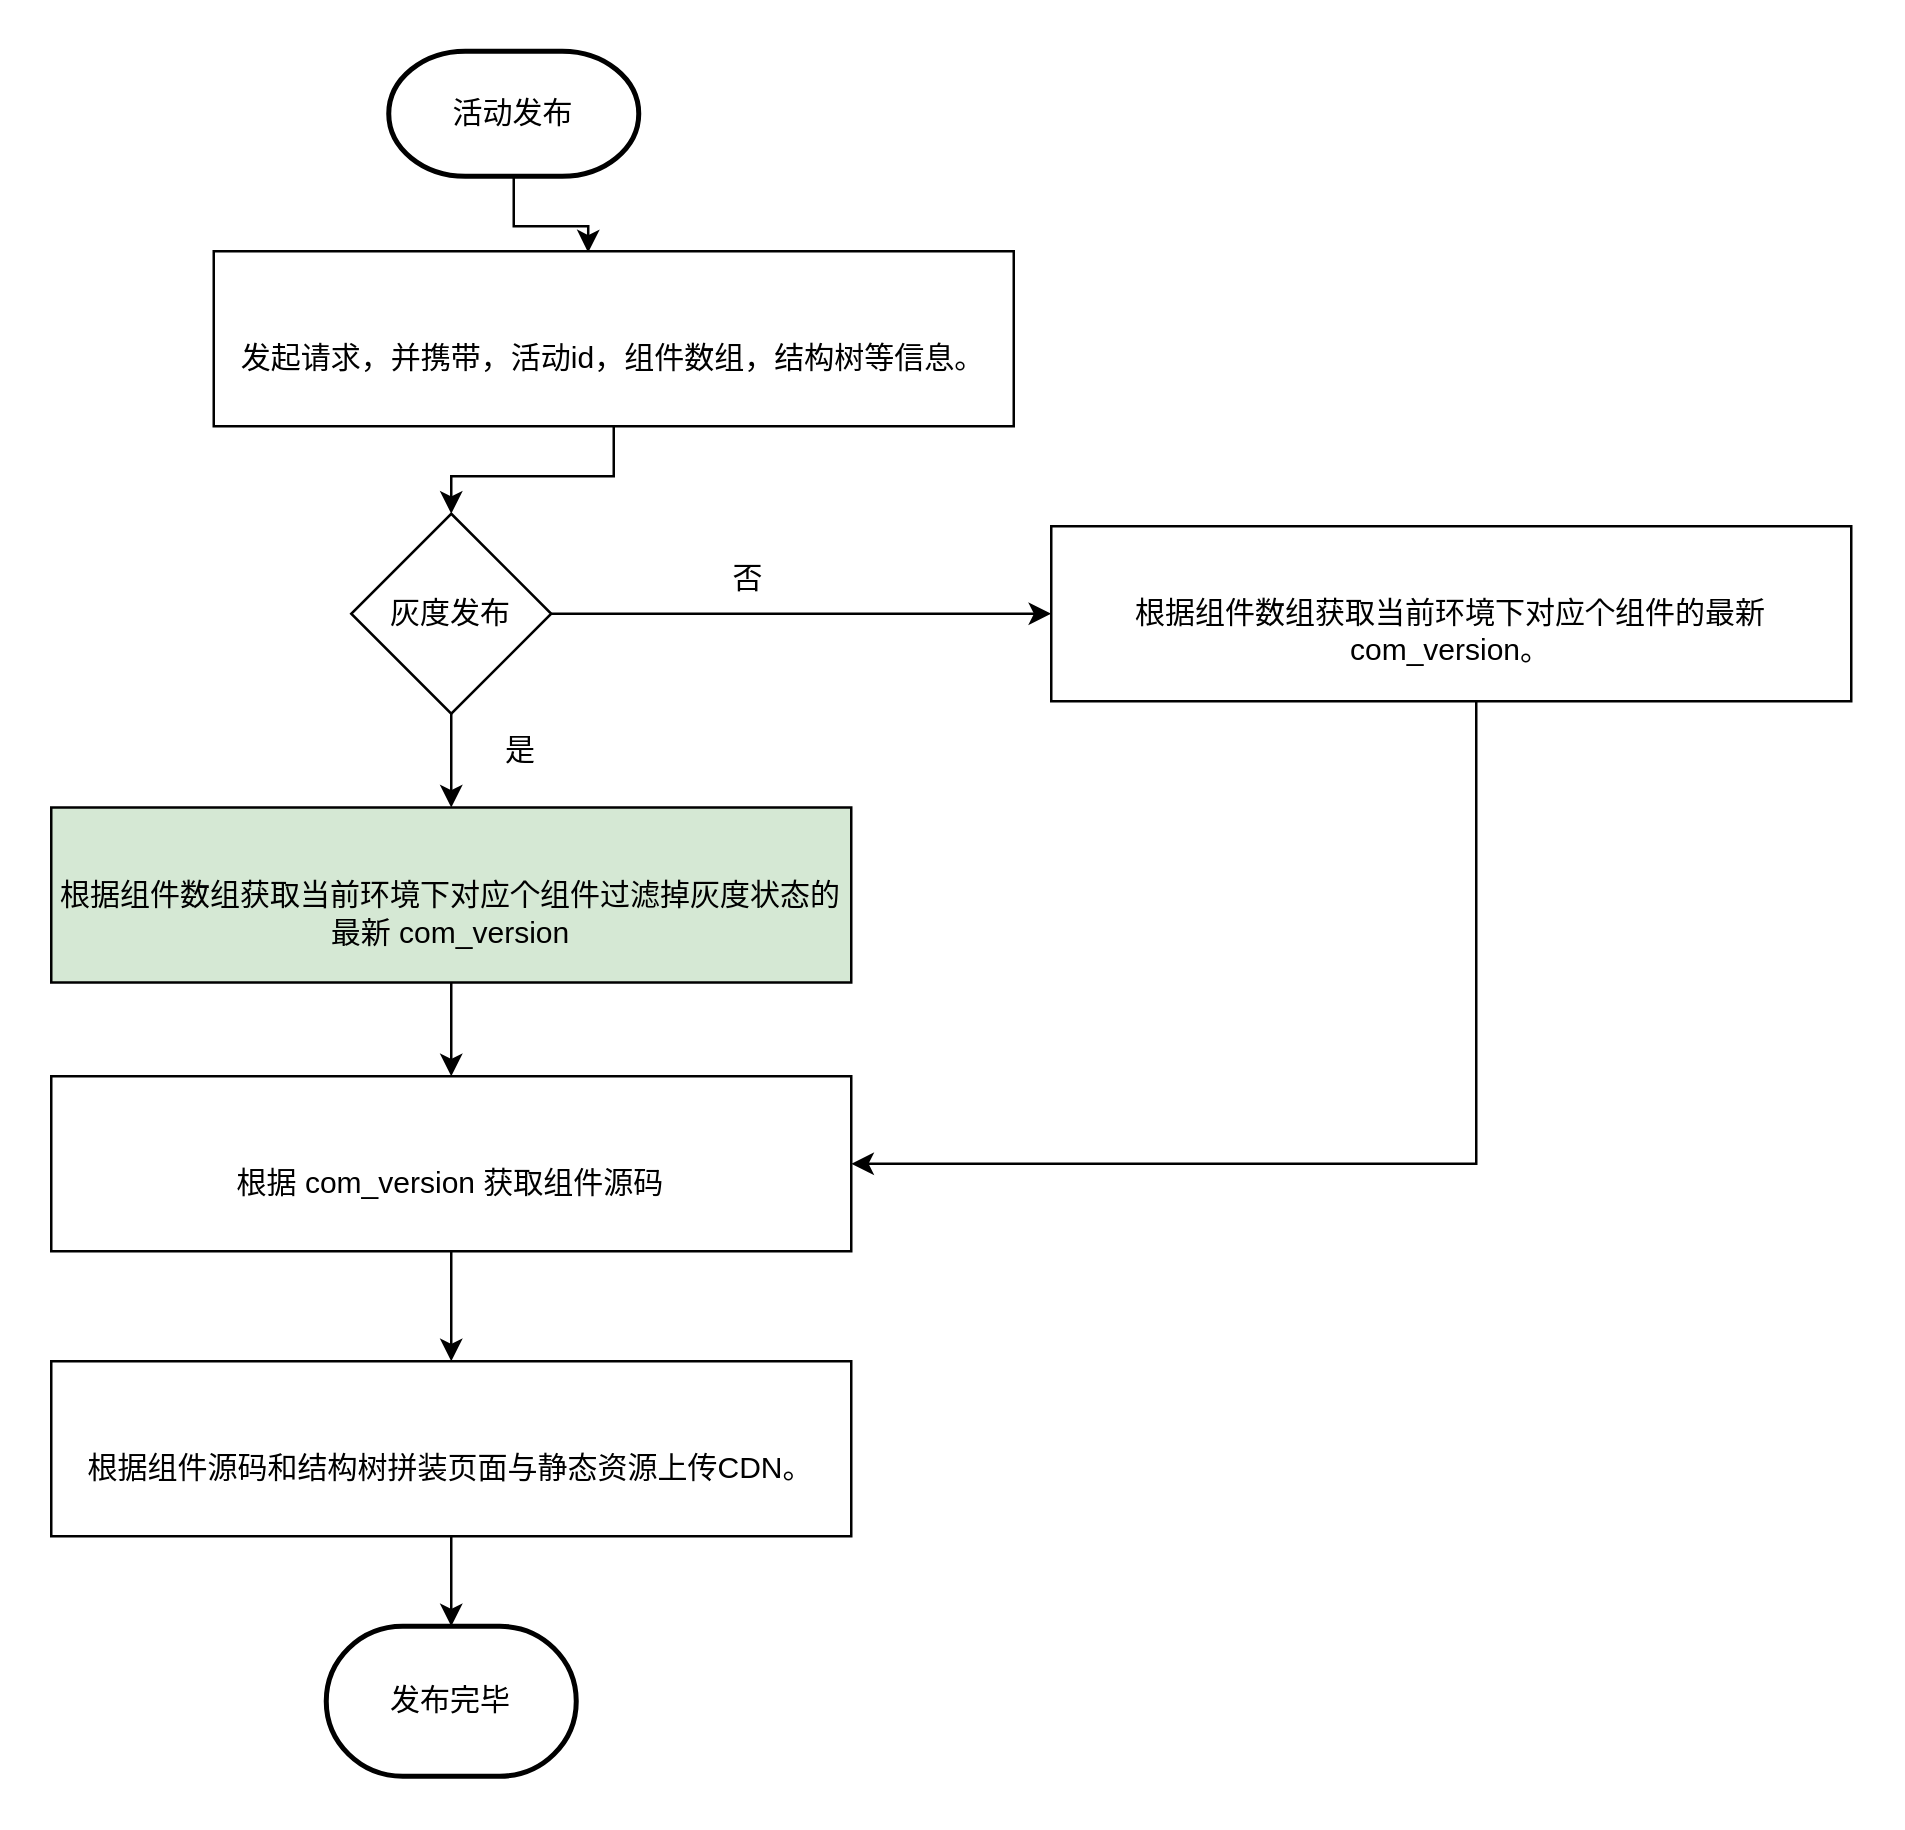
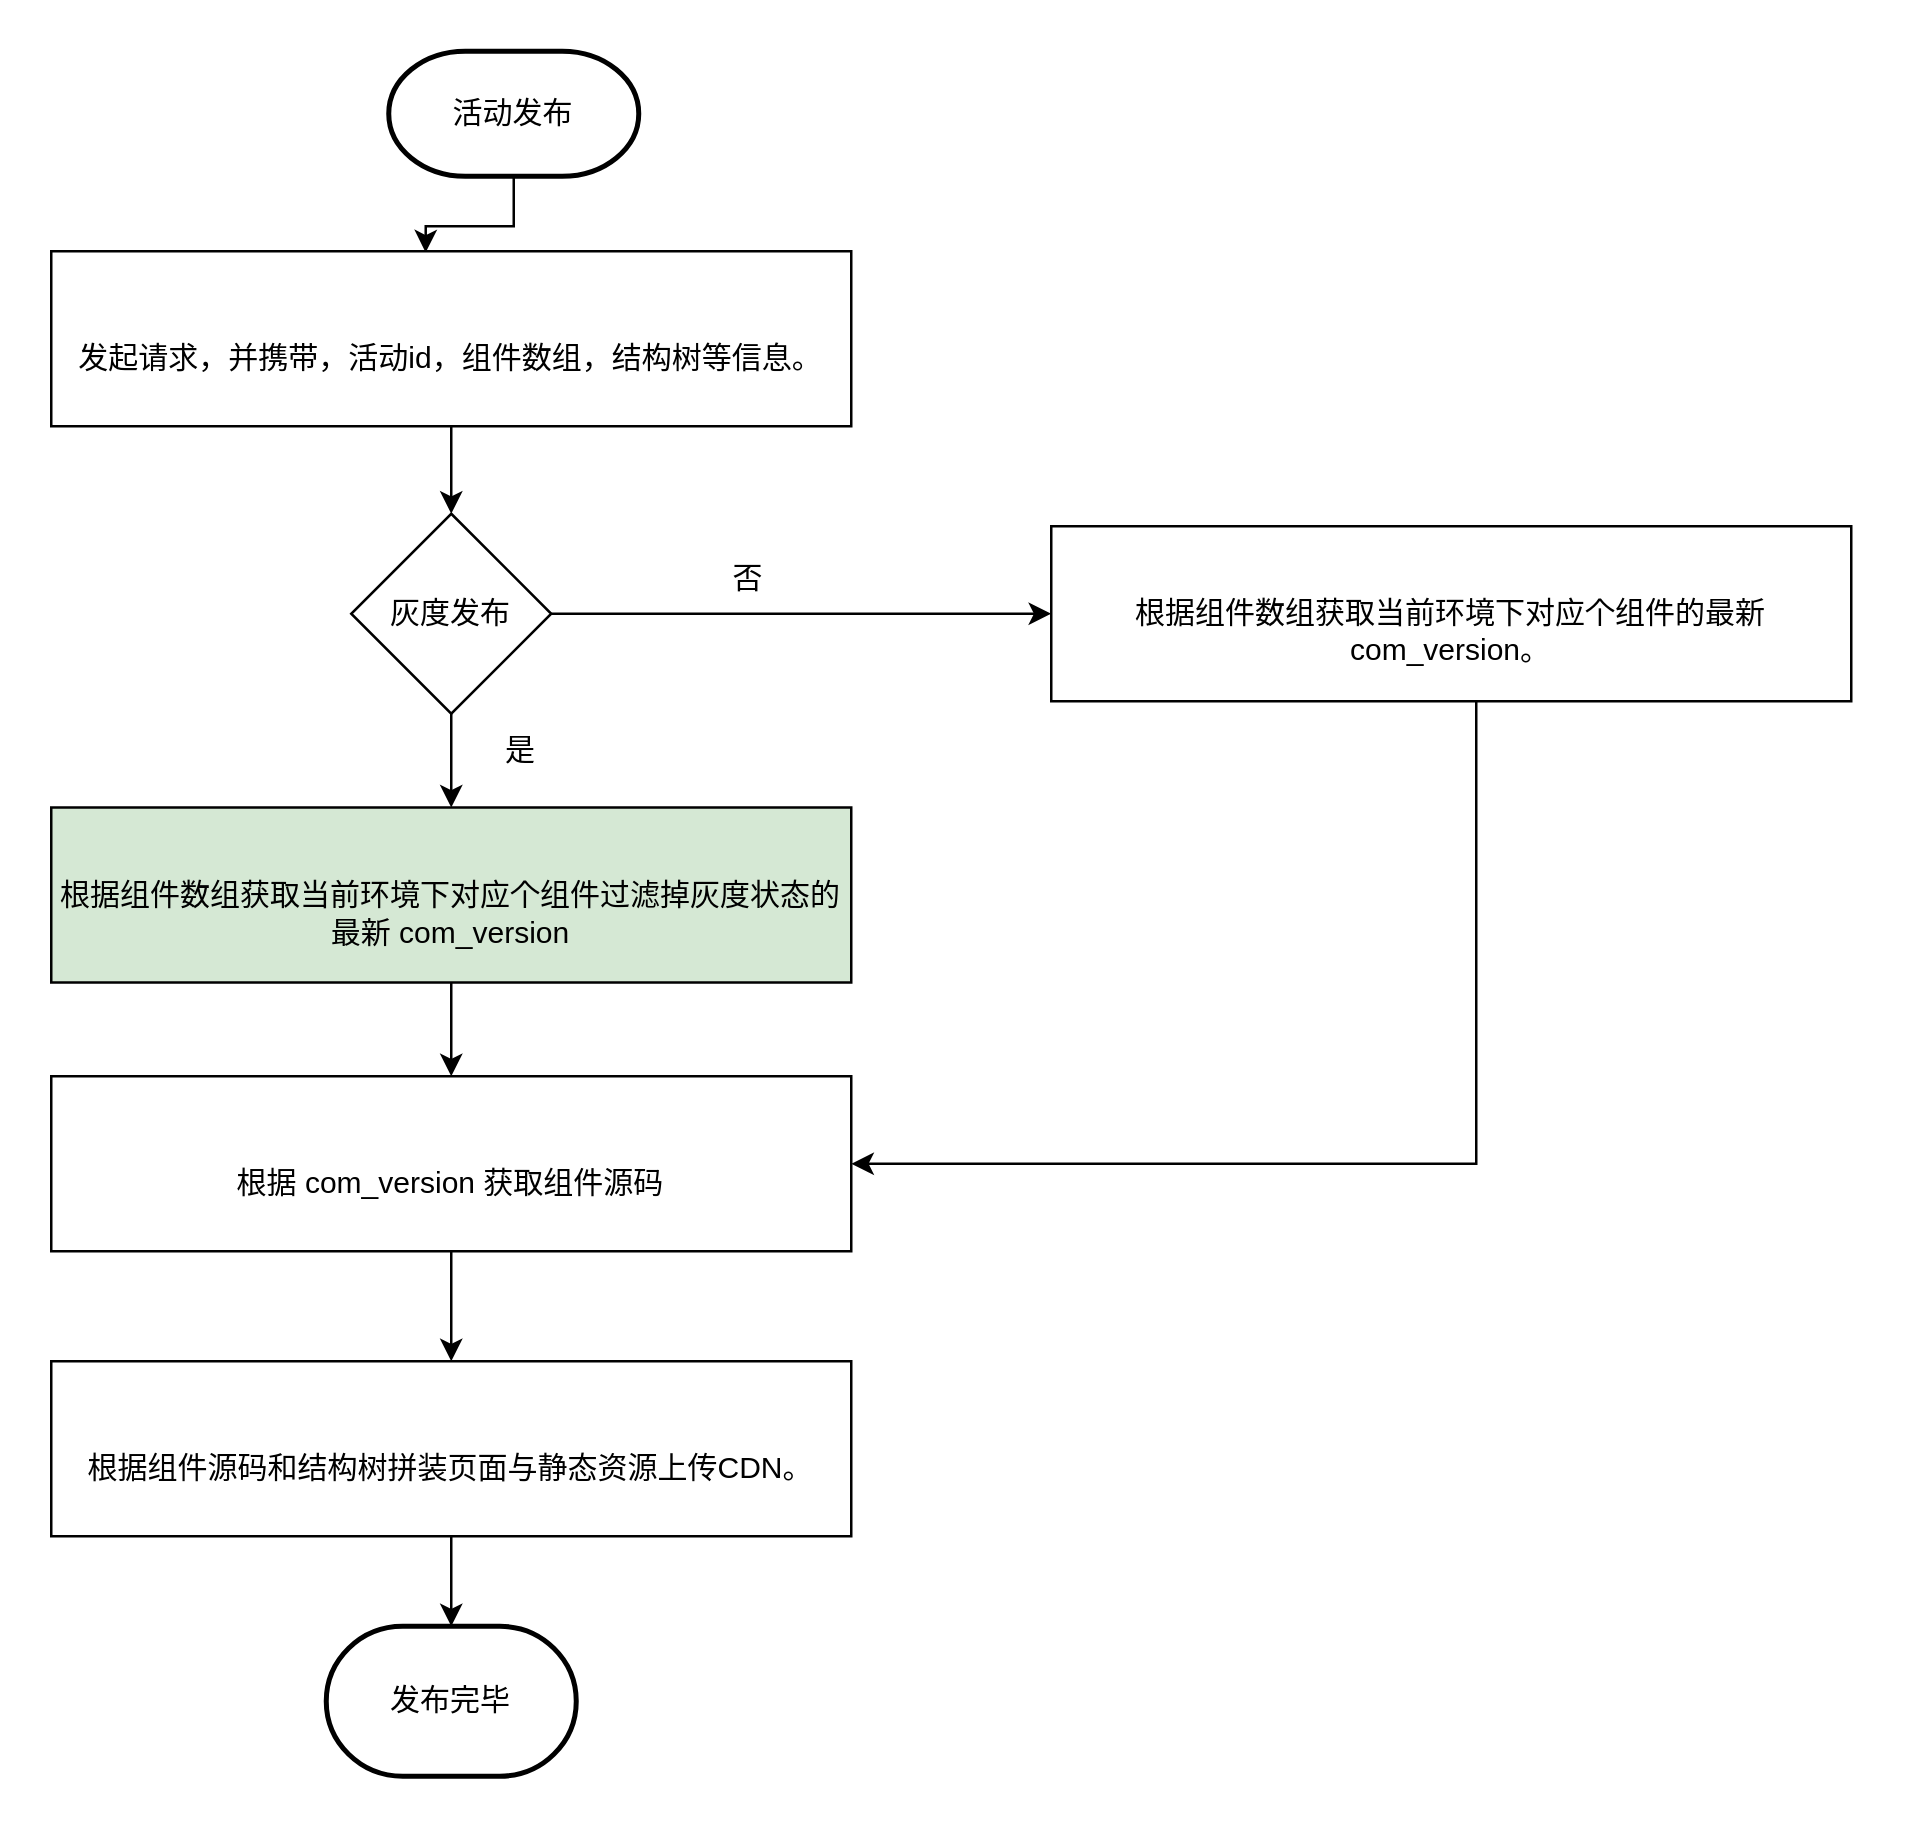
node "发起请求，并携带，活动id，组件数组，结构树等信息。": moved (614, 339) -> (451, 339)
